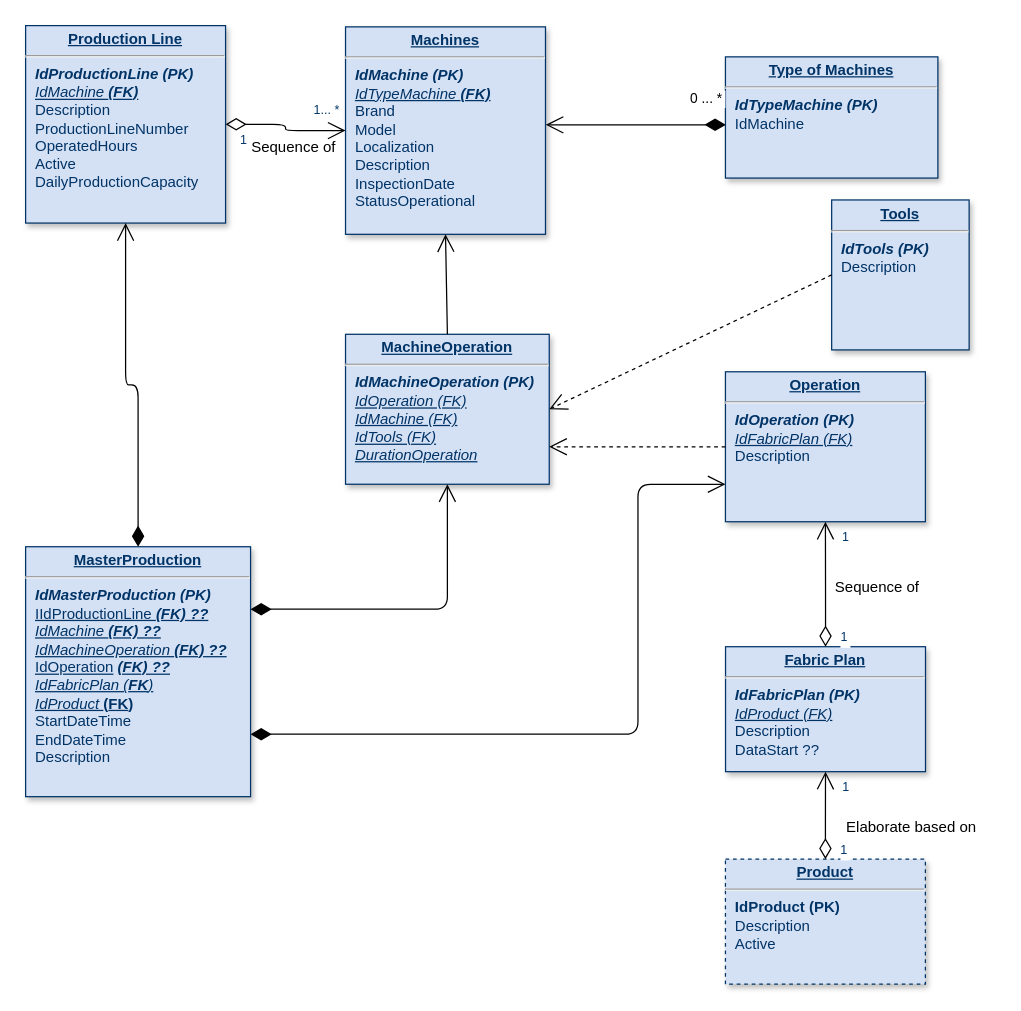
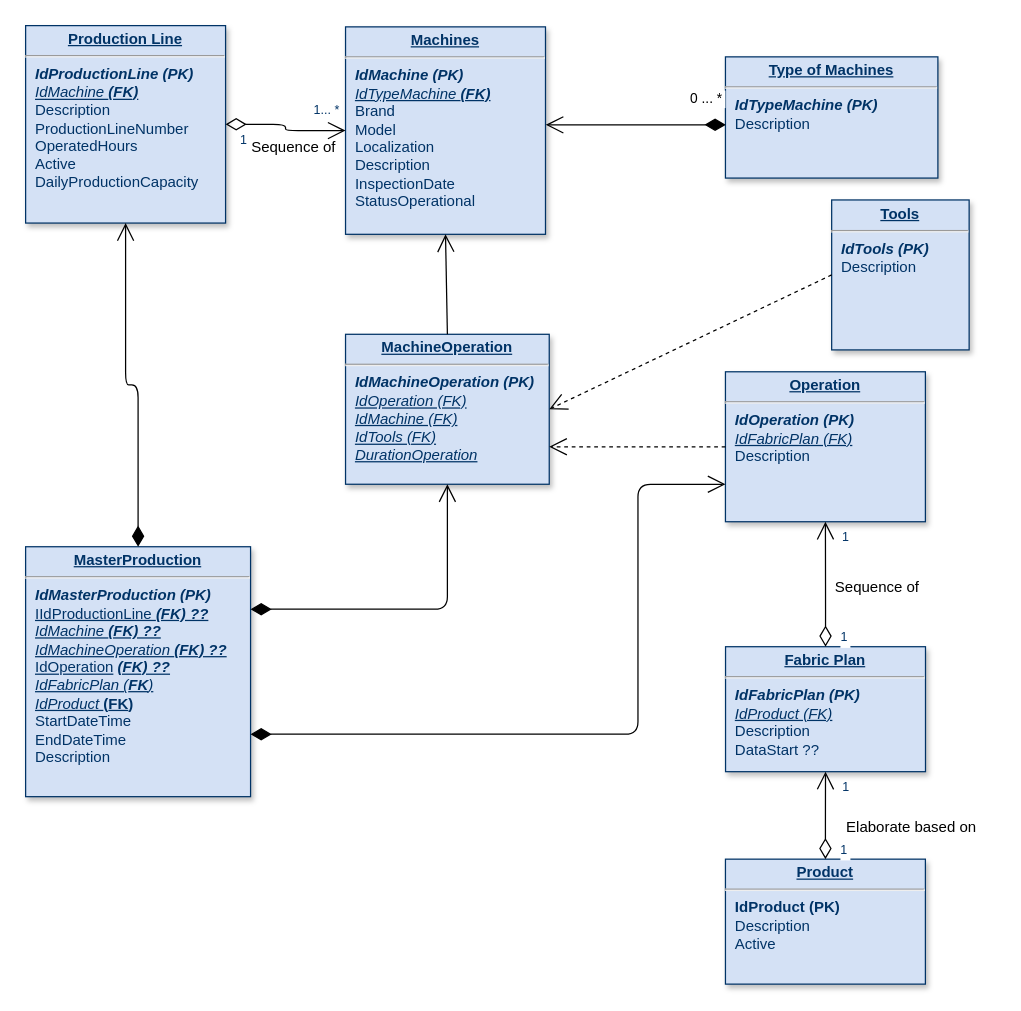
node "Type of Machines IdTypeMachine (PK) IdMachine": label "Type of Machines IdTypeMachine (PK) IdMachine" -> "Type of Machines IdTypeMachine (PK) Description"
node "Product IdProduct (PK) Description Active": style dashed -> solid
